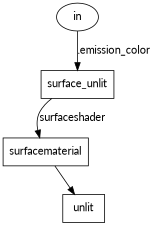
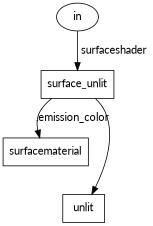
edge "in" -> "surface_unlit": label ".emission_color" -> "surfaceshader"
edge "surface_unlit" -> "surfacematerial": label "surfaceshader" -> ".emission_color"
edge "surfacematerial" -> "unlit": now "surface_unlit" -> "unlit"
